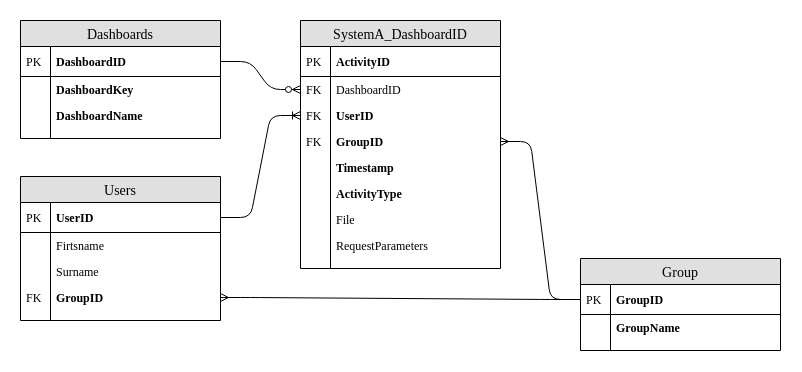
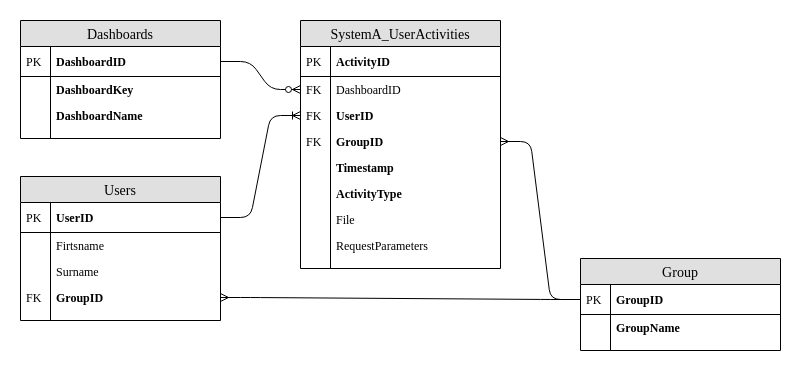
node "SystemA_DashboardID": label "SystemA_DashboardID" -> "SystemA_UserActivities"
